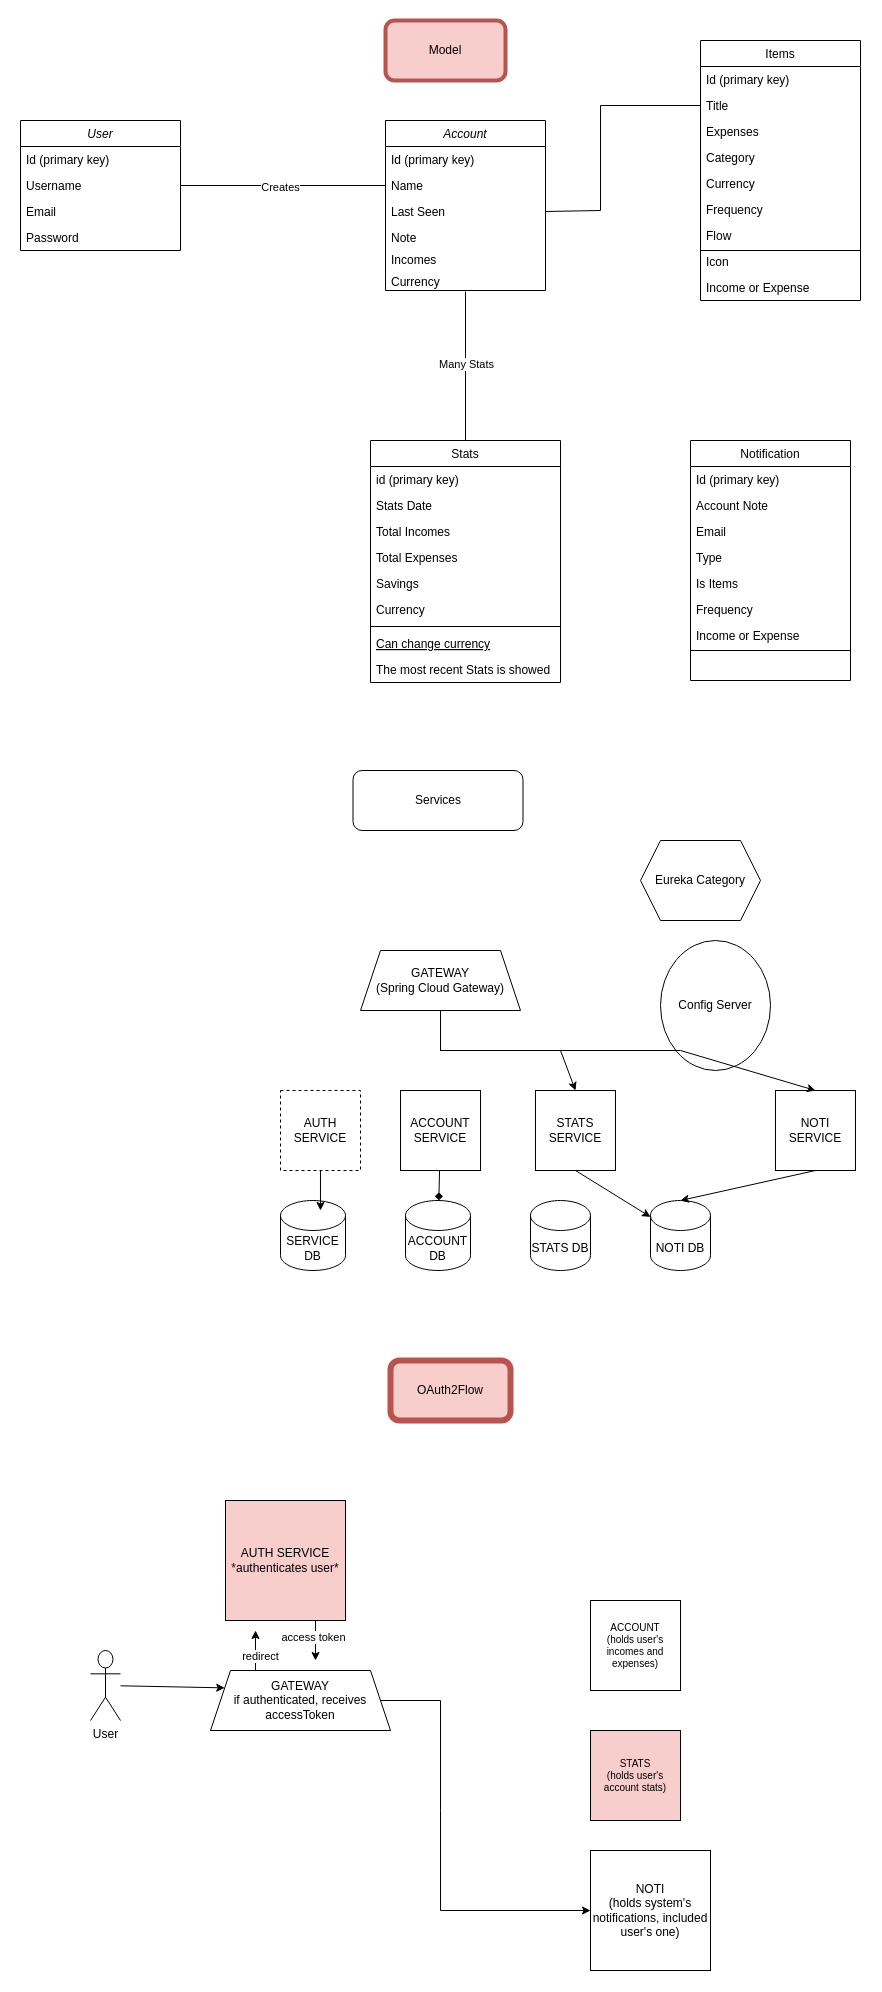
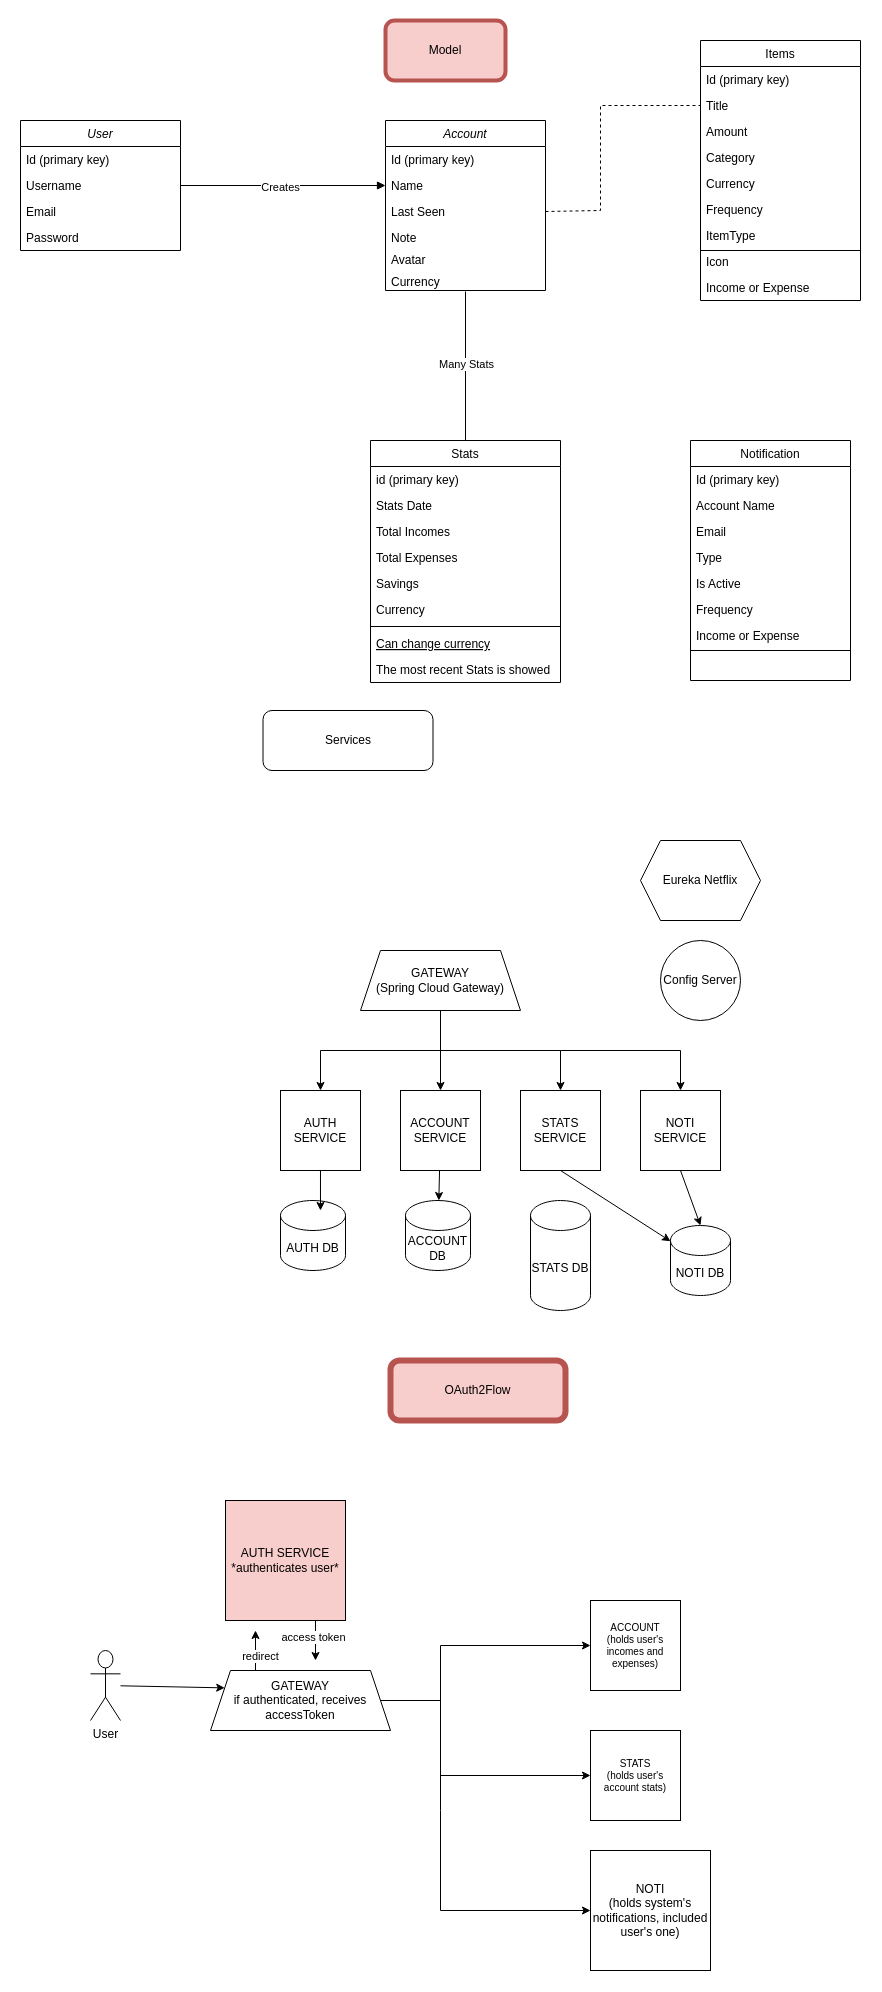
node "Expenses": label "Expenses" -> "Amount"
edge "Title" -- "Last Seen": style solid -> dashed
edge "Username" -- "Name": arrowhead none -> block
node "Flow": label "Flow" -> "ItemType"
node "Incomes": label "Incomes" -> "Avatar"
node "Account Note": label "Account Note" -> "Account Name"
node "Is Items": label "Is Items" -> "Is Active"
node "Services": moved (438, 801) -> (348, 741)
node "Eureka Category": label "Eureka Category" -> "Eureka Netflix"
node "Config Server": size 110x130 -> 80x80
edge "GATEWAY (Spring Cloud Gateway)" -> "AUTH SERVICE": added
edge "GATEWAY (Spring Cloud Gateway)" -> "ACCOUNT SERVICE": added
node "AUTH SERVICE": style dashed -> solid
node "STATS SERVICE": moved (576, 1131) -> (561, 1131)
node "NOTI SERVICE": moved (816, 1131) -> (681, 1131)
edge "ACCOUNT SERVICE" -> "ACCOUNT DB": arrowhead diamond -> classic
node "STATS DB": size 60x70 -> 60x110
node "NOTI DB": moved (681, 1236) -> (701, 1261)
node "SERVICE DB": label "SERVICE DB" -> "AUTH DB"
node "OAuth2Flow": size 120x60 -> 175x60
edge "GATEWAY if authenticated, receives accessToken" -> "ACCOUNT (holds user's incomes and expenses)": added
edge "GATEWAY if authenticated, receives accessToken" -> "STATS (holds user's account stats)": added
node "STATS (holds user's account stats)": fillcolor #f8cecc -> #ffffff
